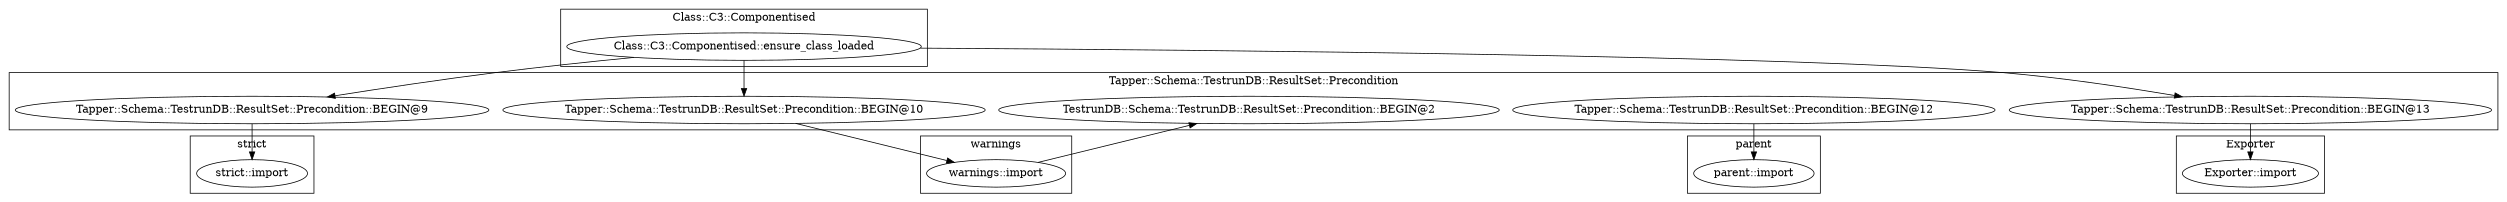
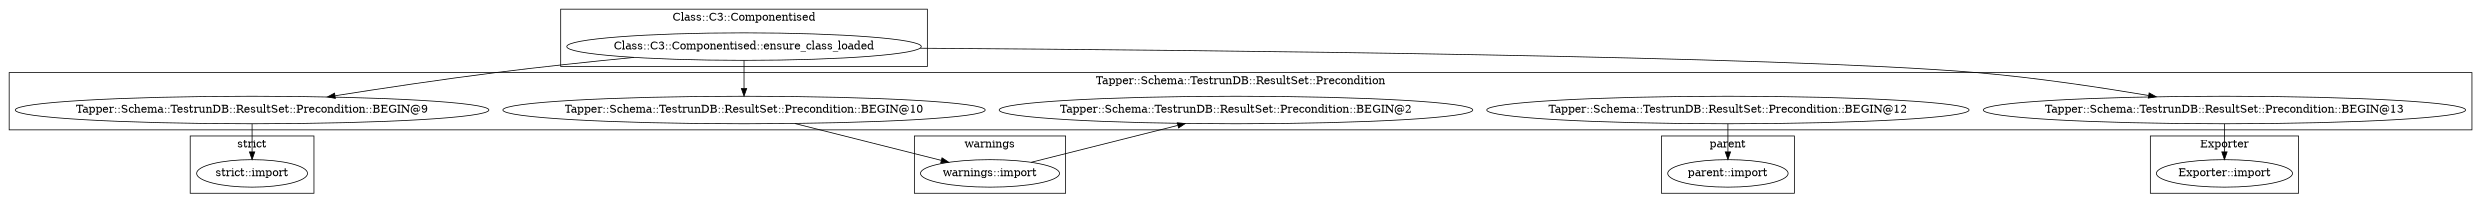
node "TestrunDB::Schema::TestrunDB::ResultSet::Precondition::BEGIN@2": label "TestrunDB::Schema::TestrunDB::ResultSet::Precondition::BEGIN@2" -> "Tapper::Schema::TestrunDB::ResultSet::Precondition::BEGIN@2"
